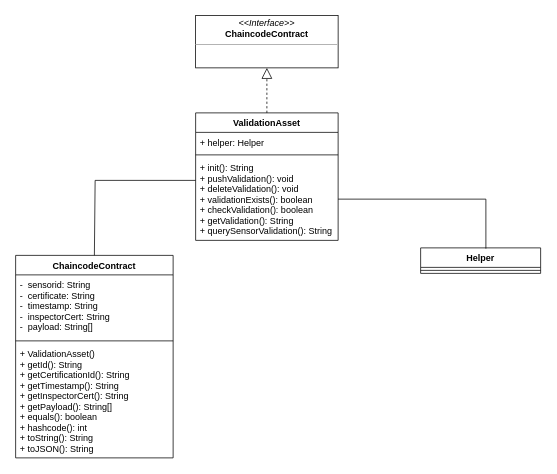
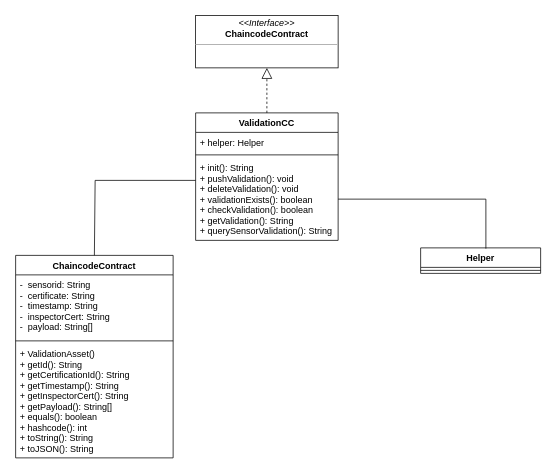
node "ValidationAsset": label "ValidationAsset" -> "ValidationCC"
